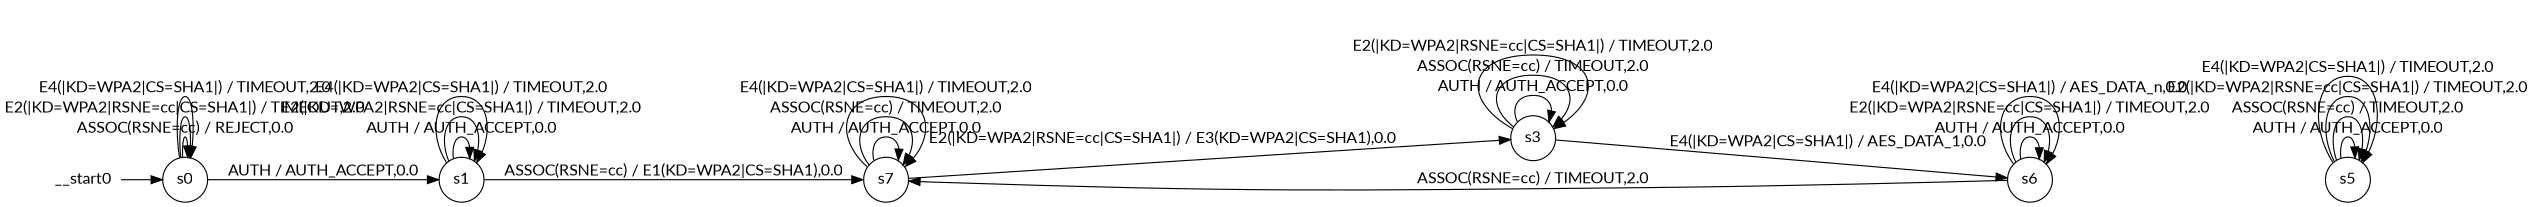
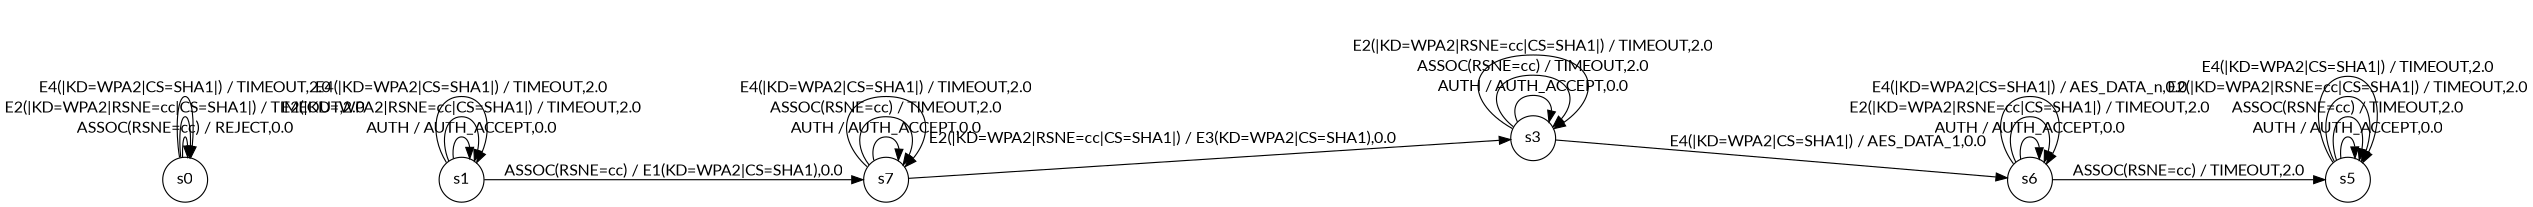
node "__start0": removed
edge "s0" -> "s1": removed, label "AUTH / AUTH_ACCEPT,0.0"
edge "s6" -> "s7": now "s6" -> "s5"
